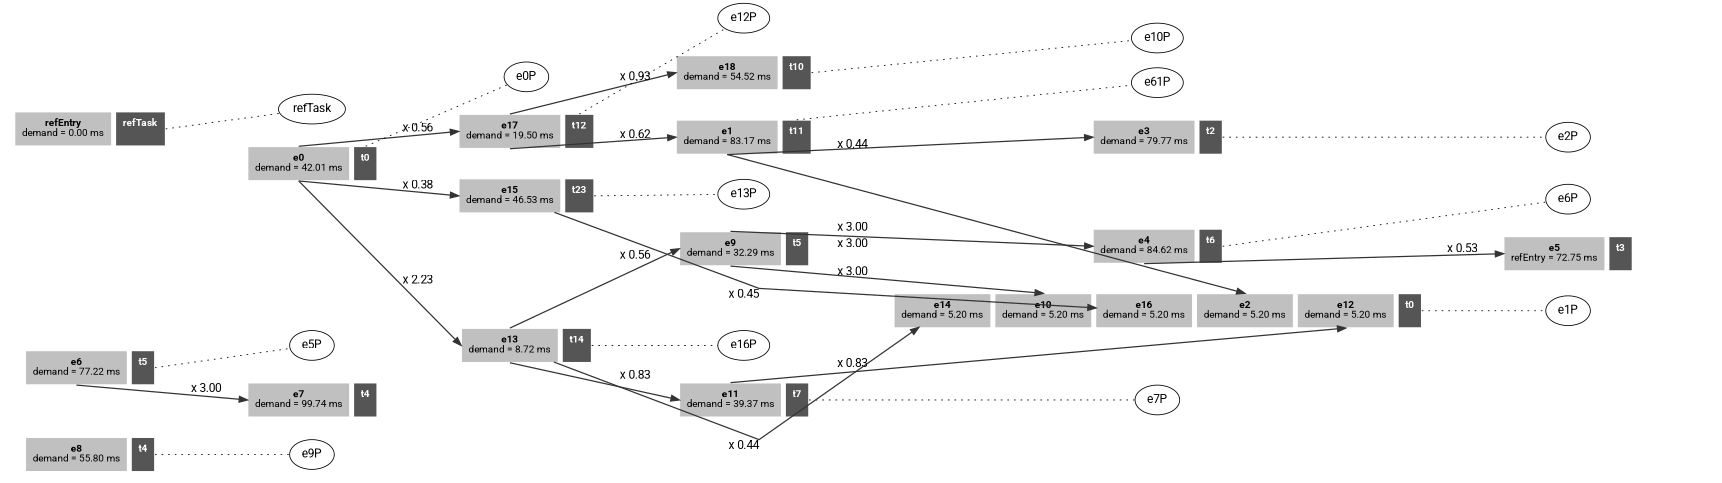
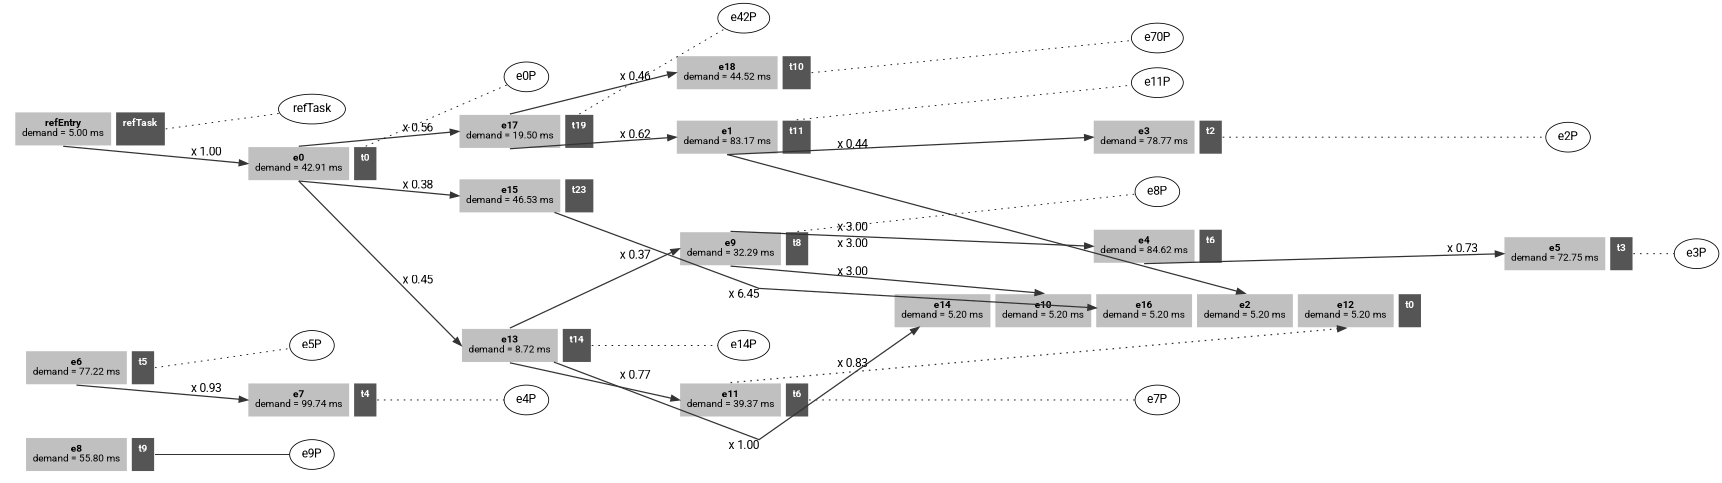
node "e12P": label "e12P" -> "e42P"
node "e10P": label "e10P" -> "e70P"
edge "e17" -> "e18": label "x 0.93" -> "x 0.46"
node "e18": text "demand = 54.52 ms" -> "demand = 44.52 ms"
node "e61P": label "e61P" -> "e11P"
node "e17": text "t12" -> "t19"
node "refEntry": text "demand = 0.00 ms" -> "demand = 5.00 ms"
node "e3": text "demand = 79.77 ms" -> "demand = 78.77 ms"
edge "refEntry" -> "e0": added, label "x 1.00"
node "e0": text "demand = 42.01 ms" -> "demand = 42.91 ms"
node "e8P": added
node "e13P": removed
node "e6P": removed
node "e9": text "t5" -> "t8"
edge "e4" -> "e5": label "x 0.53" -> "x 0.73"
node "e3P": added
edge "e13" -> "e9": label "x 0.56" -> "x 0.37"
node "e5": text "refEntry = 72.75 ms" -> "demand = 72.75 ms"
edge "e0" -> "e13": label "x 2.23" -> "x 0.45"
edge "e15" -> "e14": label "x 0.45" -> "x 6.45"
node "e1P": removed
node "e16P": label "e16P" -> "e14P"
edge "e11" -> "e14": style solid -> dotted
edge "e13" -> "e11": label "x 0.83" -> "x 0.77"
edge "e6" -> "e7": label "x 3.00" -> "x 0.93"
node "e11": text "t7" -> "t6"
node "e4P": added
edge "e13" -> "e14": label "x 0.44" -> "x 1.00"
node "e8": text "t4" -> "t9"
edge "e8" -- "e9P": style dotted -> solid
